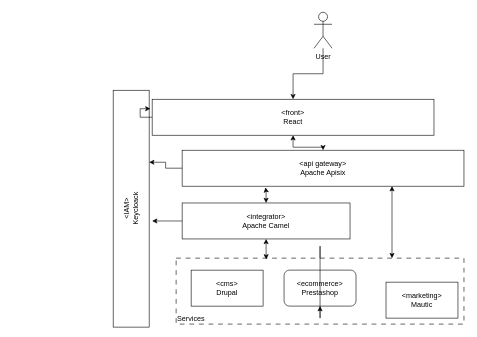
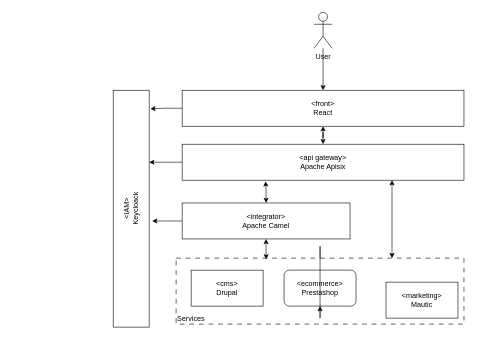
node "<front> React": moved (293, 117) -> (323, 108)
node "<api gateway> Apache Apisix": moved (323, 168) -> (323, 162)
